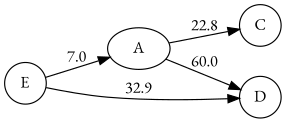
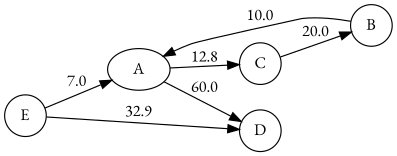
node "B": added
edge "A" -> "C": label "22.8" -> "12.8"
